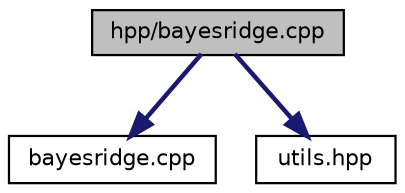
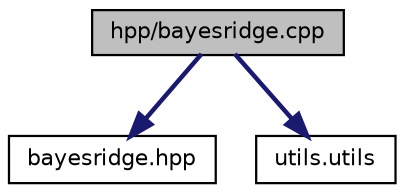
node "bayesridge.cpp": label "bayesridge.cpp" -> "bayesridge.hpp"
node "utils.hpp": label "utils.hpp" -> "utils.utils"
